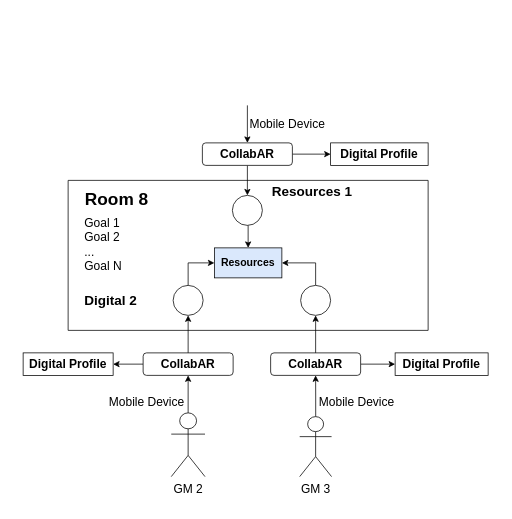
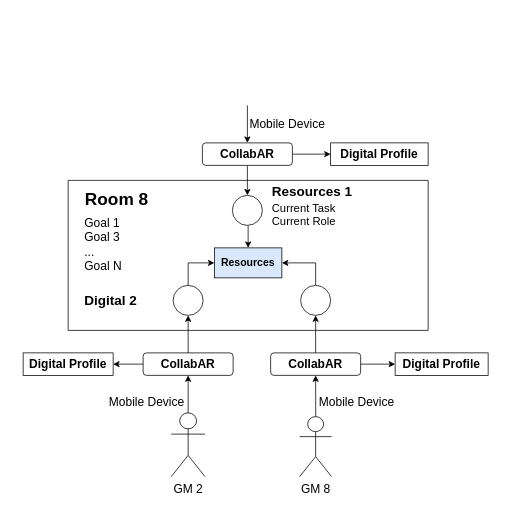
node "Current Task Current Role": added
node "Goal 1 Goal 2 ... Goal N": label "Goal 1 Goal 2 ... Goal N" -> "Goal 1 Goal 3 ... Goal N"
node "GM 3": label "GM 3" -> "GM 8"
